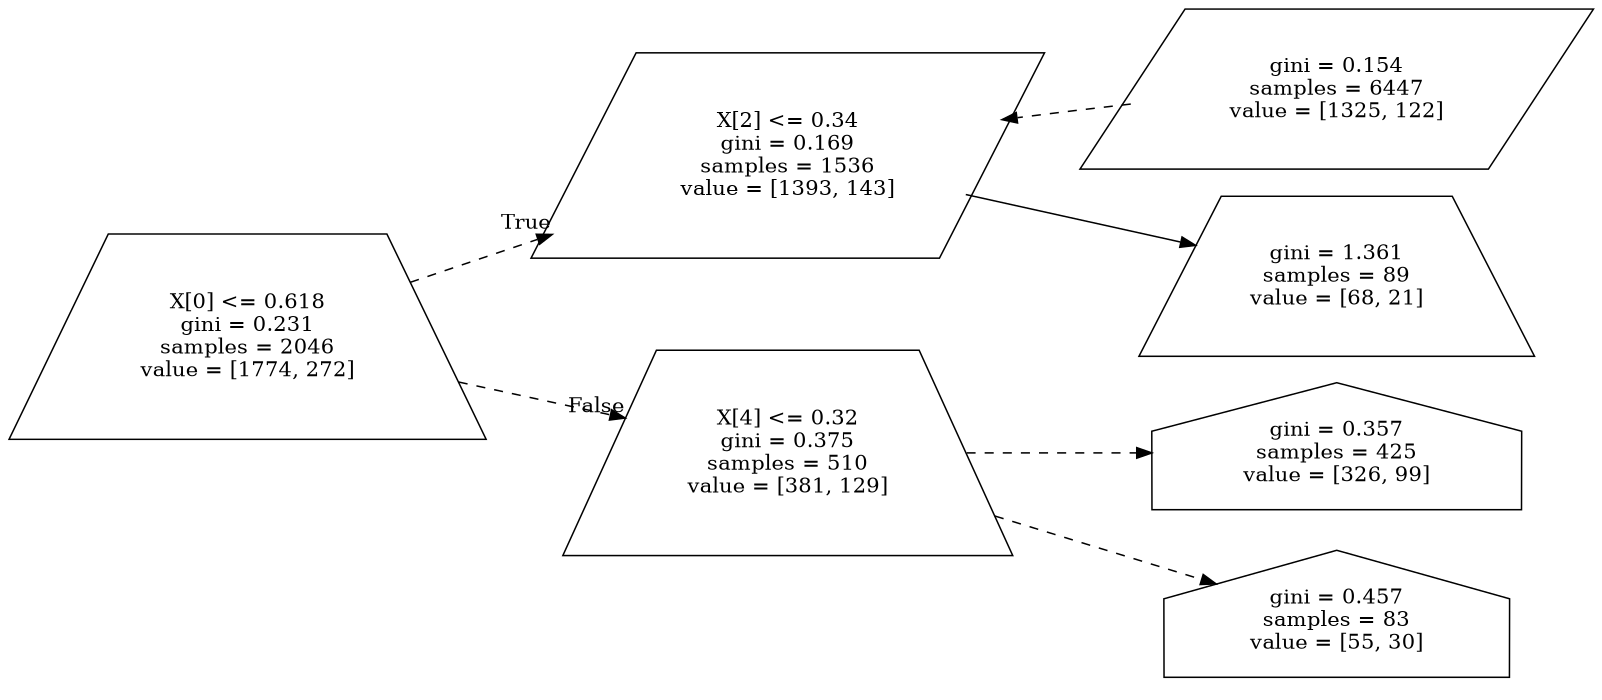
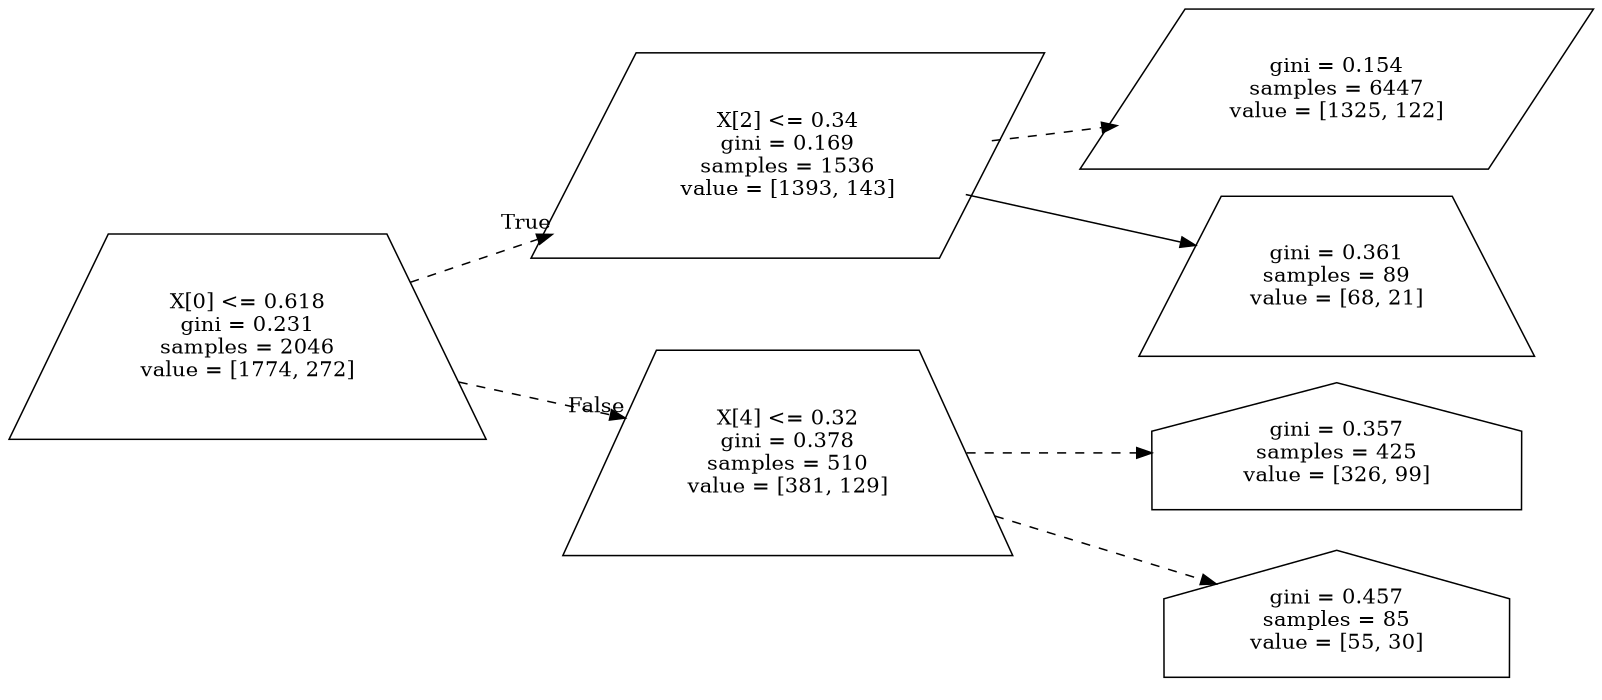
edge "gini = 0.154 samples = 6447 value = [1325, 122]" -> "X[2] <= 0.34 gini = 0.169 samples = 1536 value = [1393, 143]": reversed
node "gini = 1.361 samples = 89 value = [68, 21]": label "gini = 1.361 samples = 89 value = [68, 21]" -> "gini = 0.361 samples = 89 value = [68, 21]"
node "X[4] <= 0.32 gini = 0.375 samples = 510 value = [381, 129]": label "X[4] <= 0.32 gini = 0.375 samples = 510 value = [381, 129]" -> "X[4] <= 0.32 gini = 0.378 samples = 510 value = [381, 129]"
node "gini = 0.457 samples = 83 value = [55, 30]": label "gini = 0.457 samples = 83 value = [55, 30]" -> "gini = 0.457 samples = 85 value = [55, 30]"
